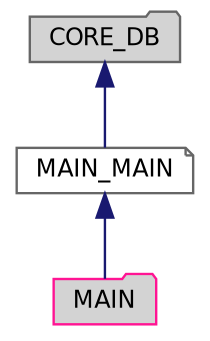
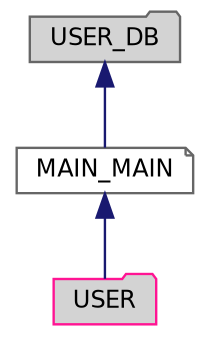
node "CORE_DB": label "CORE_DB" -> "USER_DB"
node "MAIN": label "MAIN" -> "USER"
